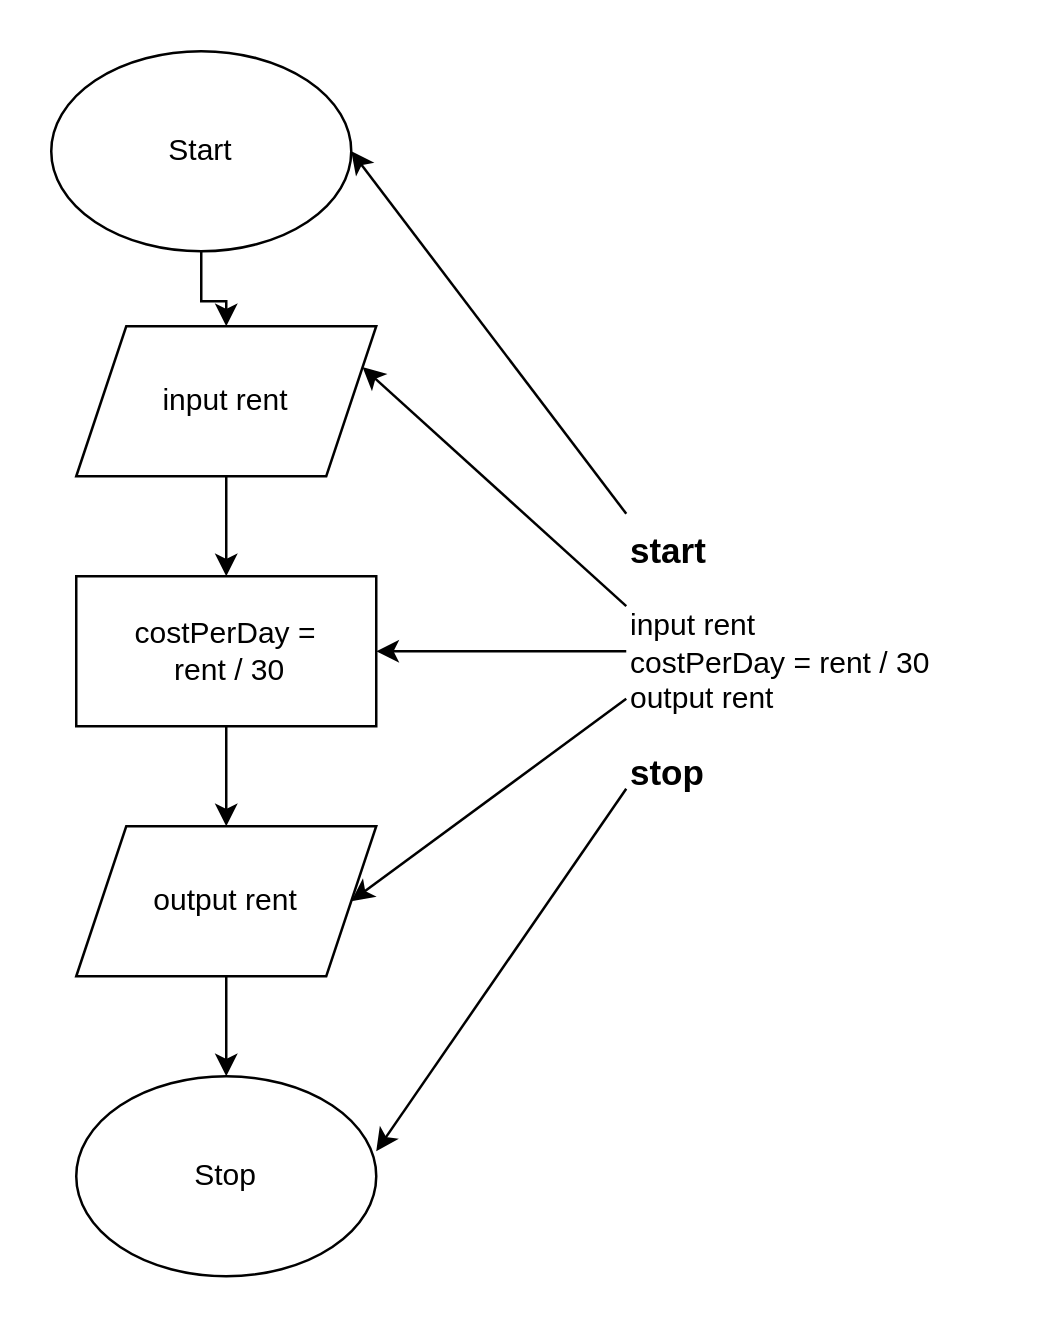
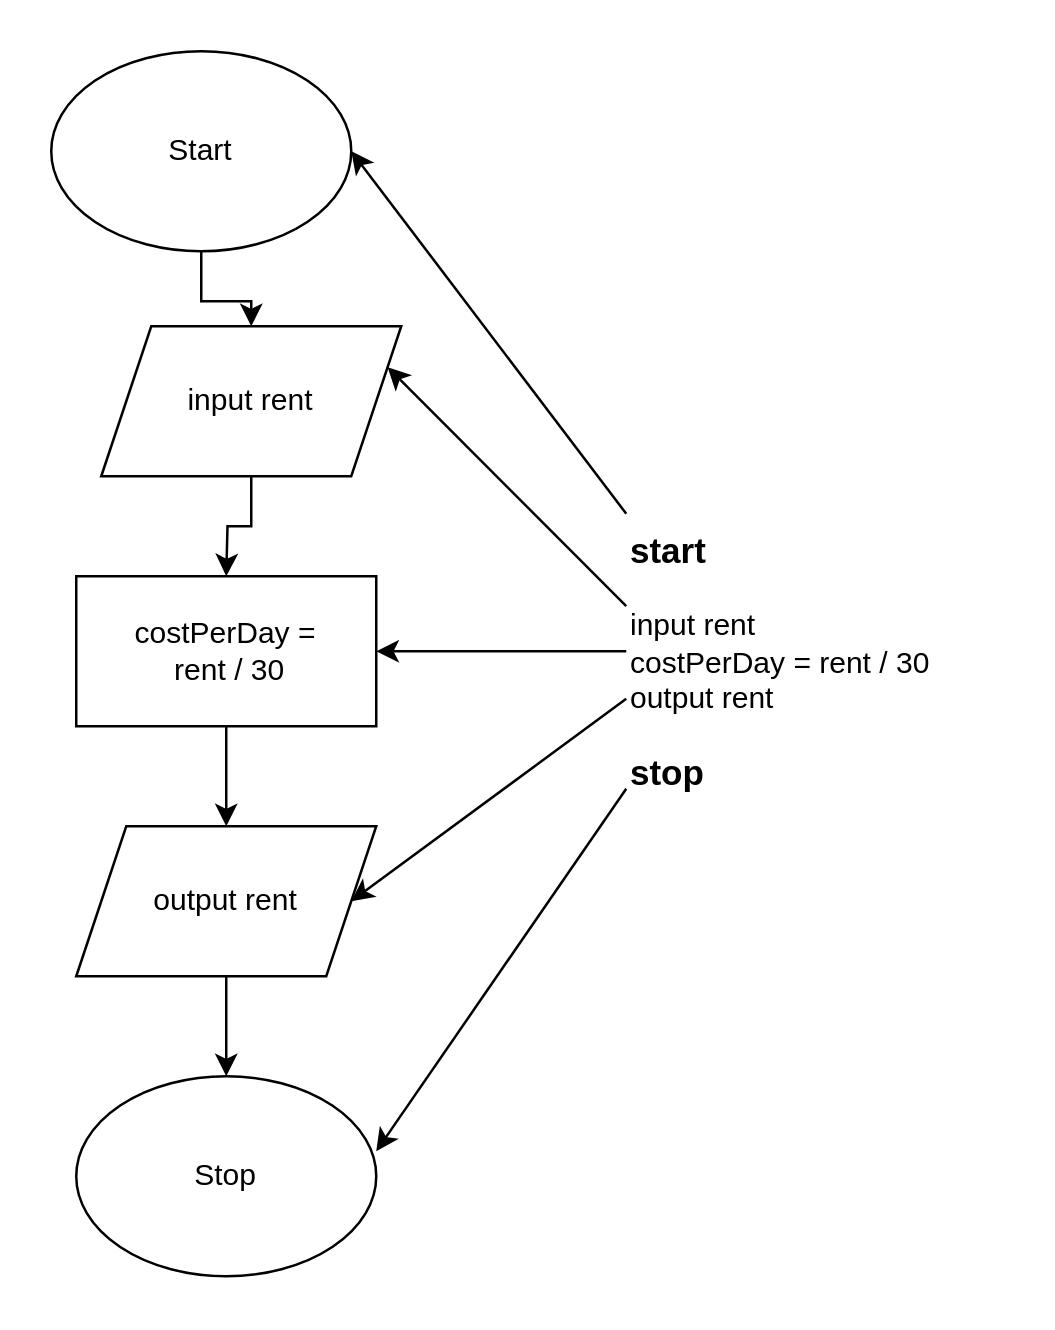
node "input rent": moved (226, 401) -> (251, 401)
